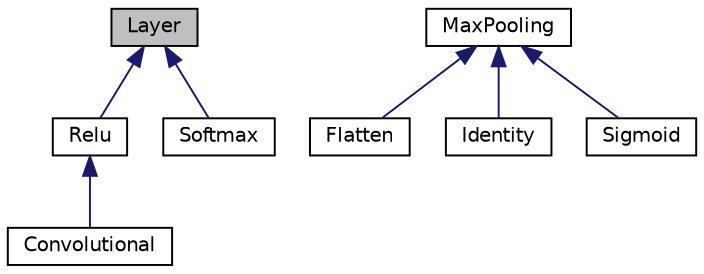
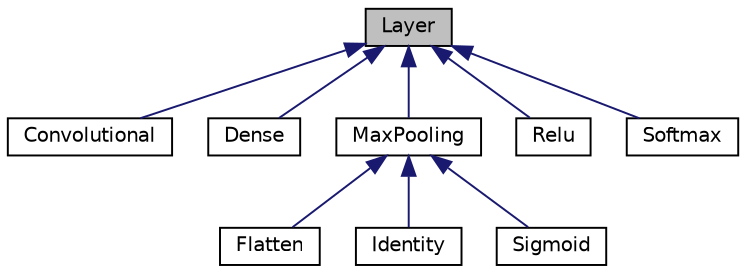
edge "MaxPooling" -> "Layer": added
node "Dense": added
edge "Convolutional" -> "Relu": now "Convolutional" -> "Layer"
